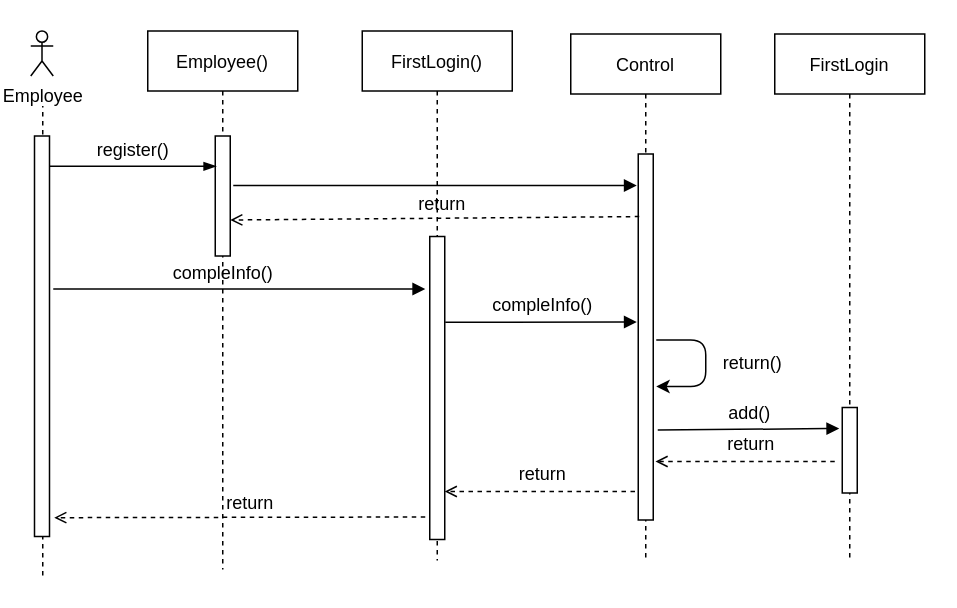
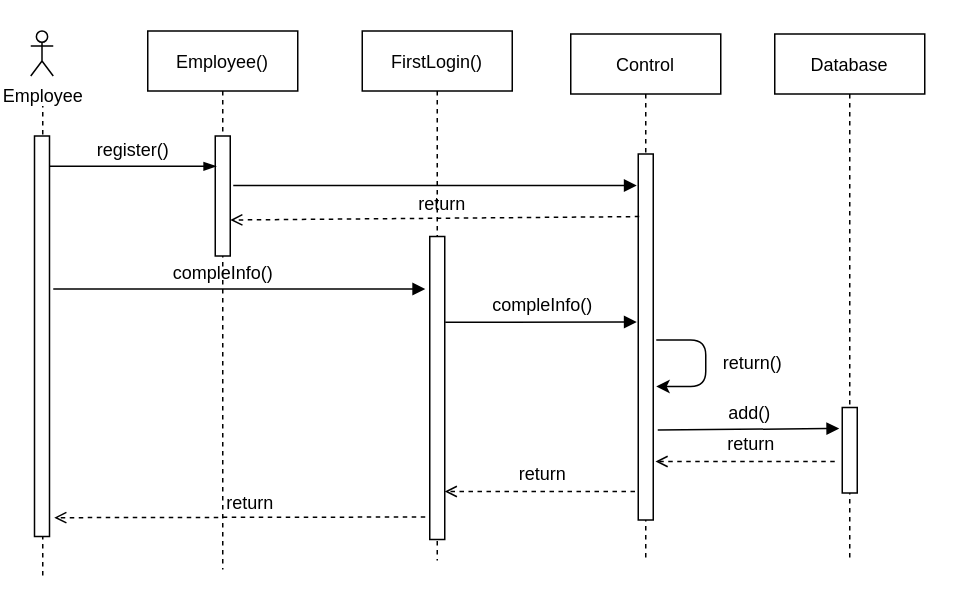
node "FirstLogin": label "FirstLogin" -> "Database"
